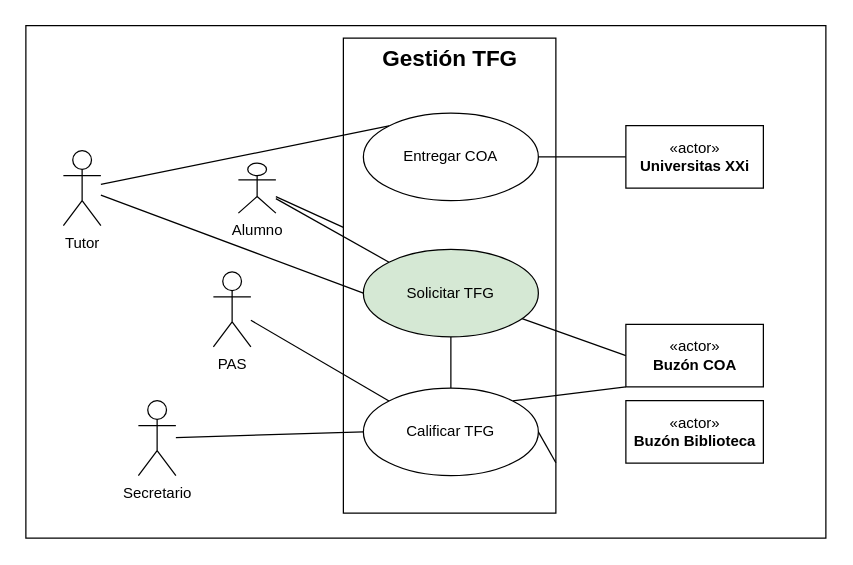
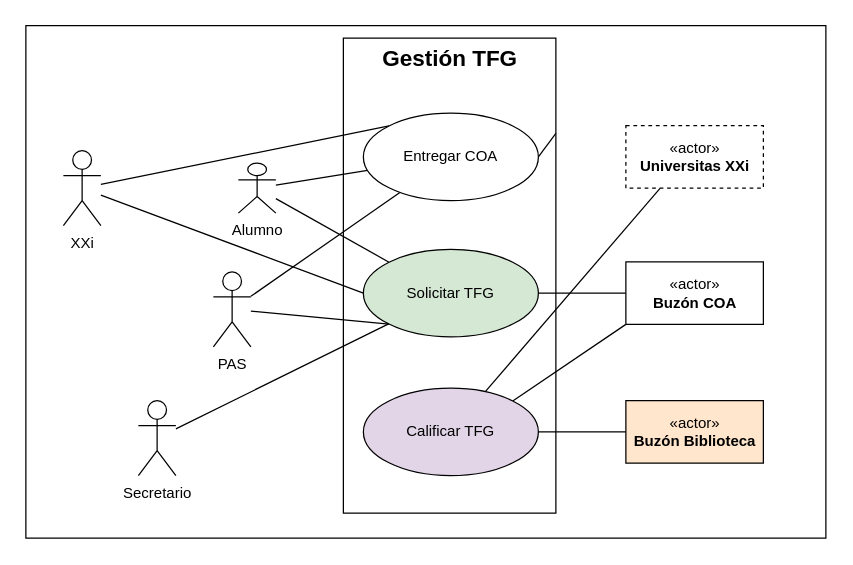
edge "Entregar COA" -- "«actor» Universitas XXi": now "Entregar COA" -- "Gestión TFG"
node "«actor» Universitas XXi": style solid -> dashed
edge "Alumno" -- "Gestión TFG": now "Alumno" -- "Entregar COA"
node "Tutor": label "Tutor" -> "XXi"
edge "Solicitar TFG" -- "PAS": added
node "«actor» Buzón COA": moved (694, 356) -> (694, 293)
edge "PAS" -- "Calificar TFG": now "PAS" -- "Entregar COA"
edge "Solicitar TFG" -- "Calificar TFG": now "«actor» Universitas XXi" -- "Calificar TFG"
node "Calificar TFG": fillcolor #ffffff -> #e1d5e7
node "«actor» Buzón Biblioteca": fillcolor #ffffff -> #ffe6cc
edge "Calificar TFG" -- "Secretario": now "Solicitar TFG" -- "Secretario"
edge "Gestión TFG" -- "Calificar TFG": now "«actor» Buzón Biblioteca" -- "Calificar TFG"
